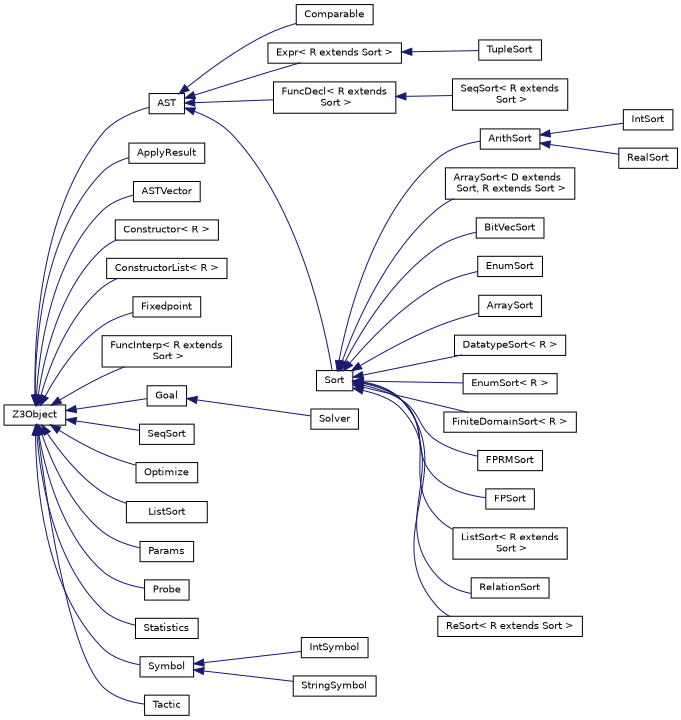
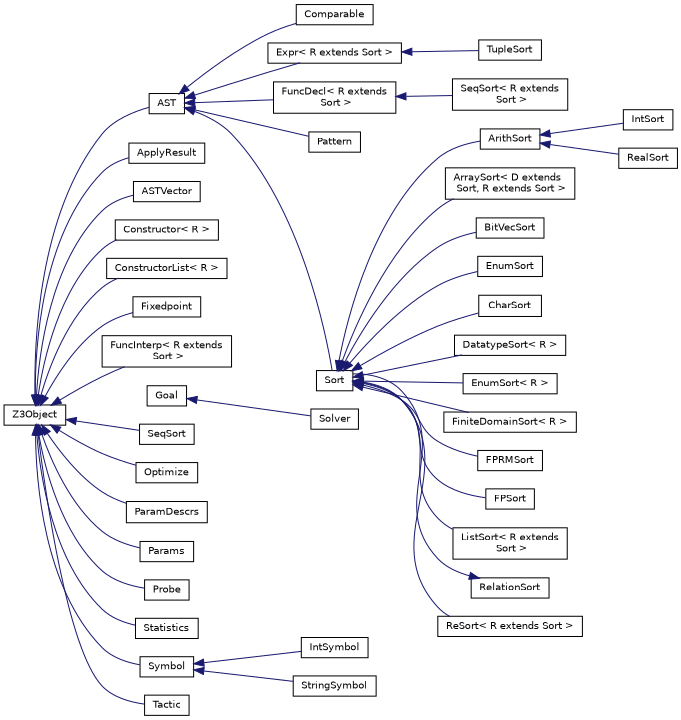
node "Pattern": added
node "ArraySort": label "ArraySort" -> "CharSort"
edge "Goal" -> "Z3Object": removed
node "ListSort": label "ListSort" -> "ParamDescrs"
edge "RelationSort" -> "Sort": reversed
